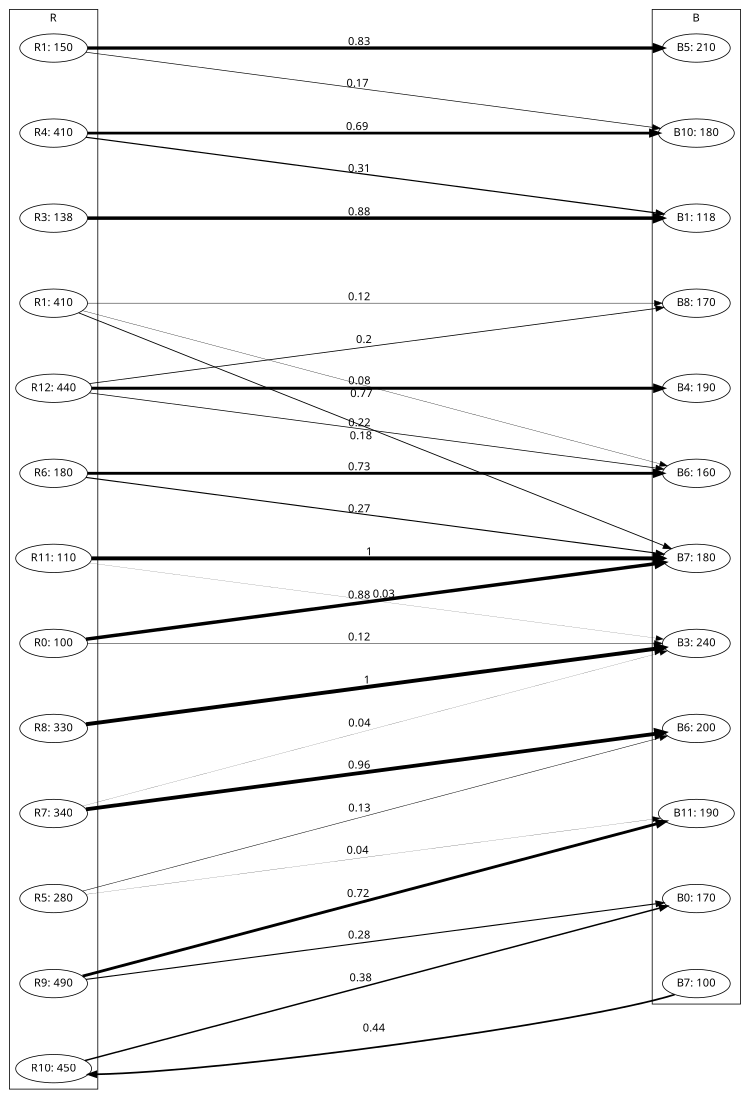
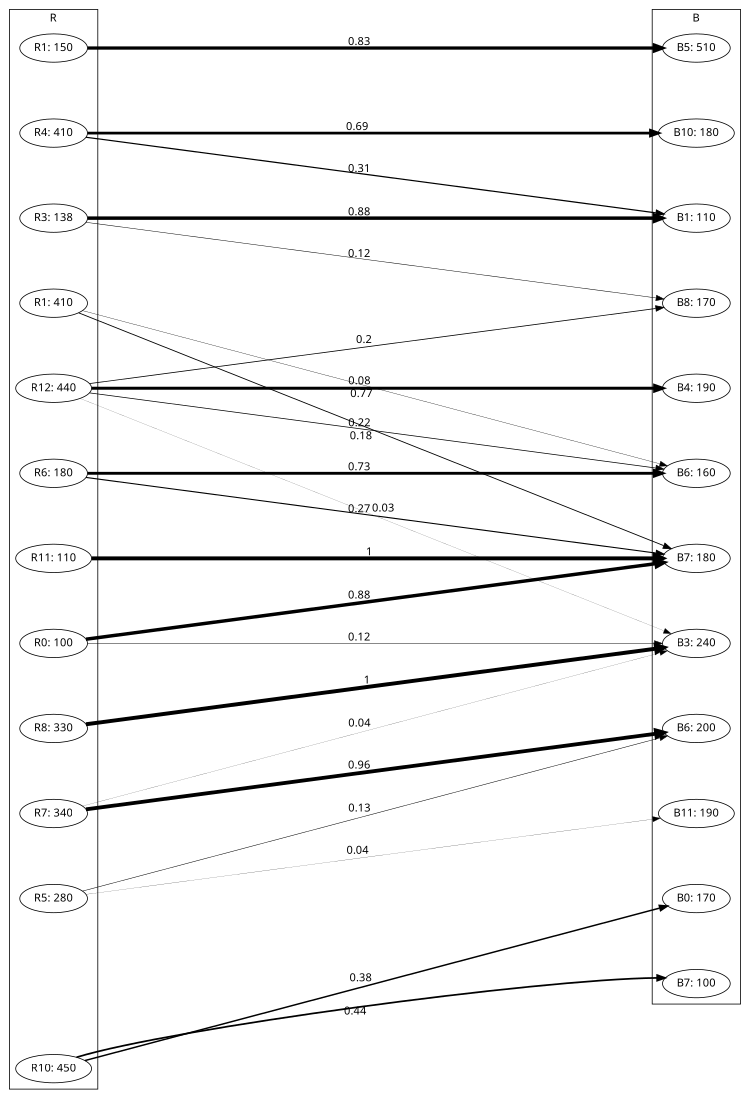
node "B5: 210": label "B5: 210" -> "B5: 510"
edge "R1: 150" -> "B10: 180": removed, label "0.17"
node "B1: 118": label "B1: 118" -> "B1: 110"
edge "R1: 410" -> "B8: 170": now "R3: 138" -> "B8: 170"
edge "R11: 110" -> "B3: 240": now "R12: 440" -> "B3: 240"
node "R9: 490": removed
edge "B7: 100" -> "R10: 450": reversed
